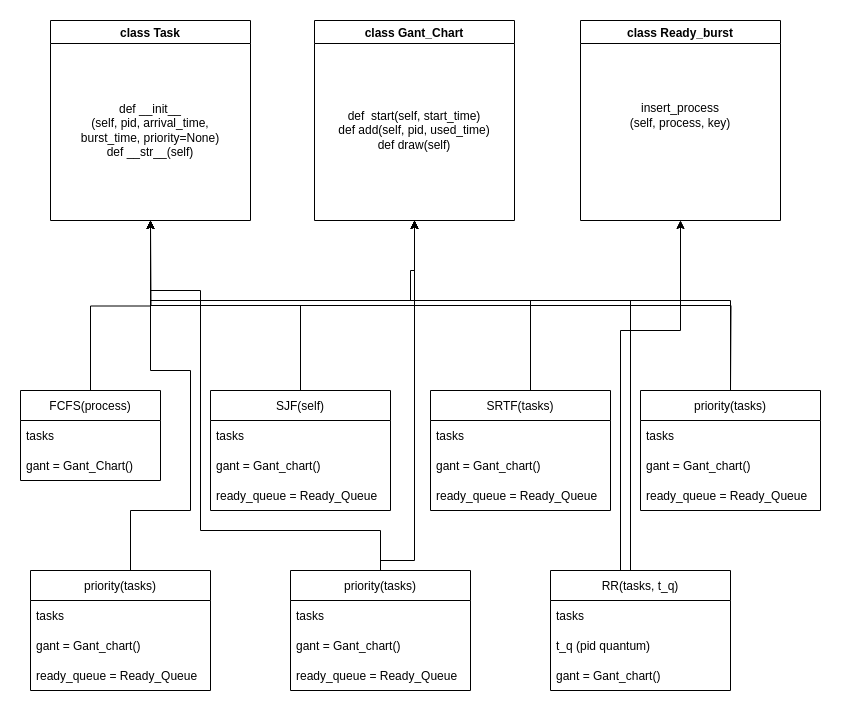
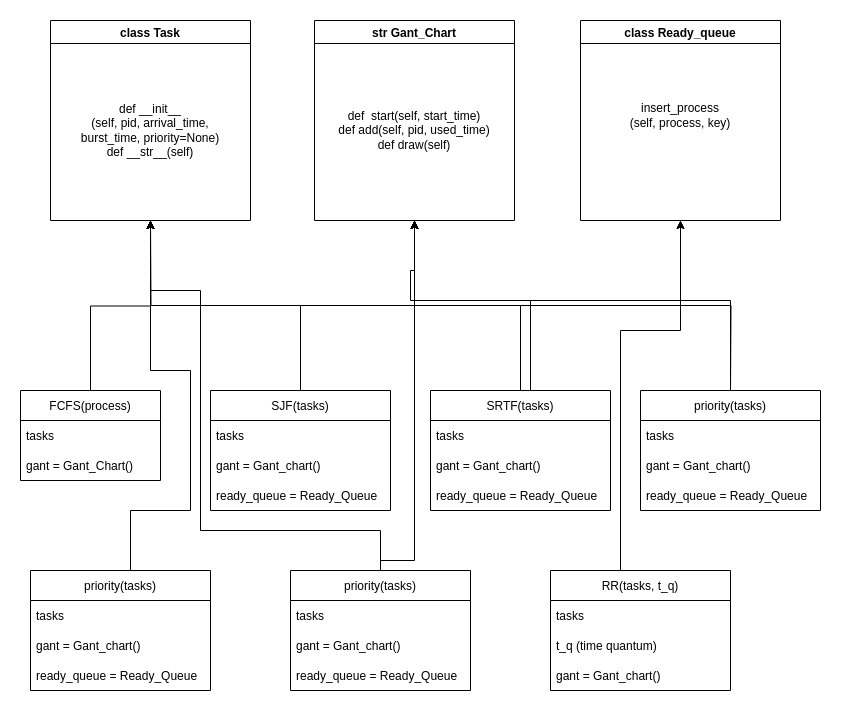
node "class Gant_Chart": label "class Gant_Chart" -> "str Gant_Chart"
node "class Ready_burst": label "class Ready_burst" -> "class Ready_queue"
edge "SRTF(tasks)" -> "class Task": added
node "SJF(self)": label "SJF(self)" -> "SJF(tasks)"
edge "RR(tasks, t_q)" -> "class Task": removed
node "t_q (pid quantum)": label "t_q (pid quantum)" -> "t_q (time quantum)"
